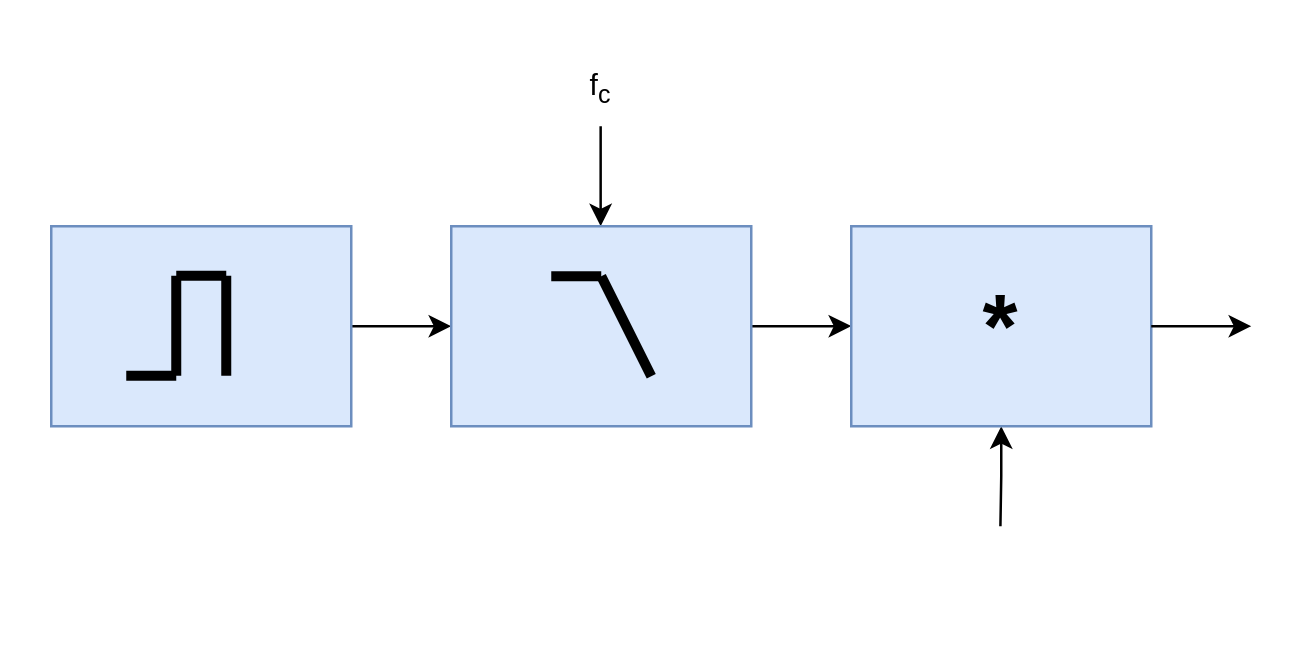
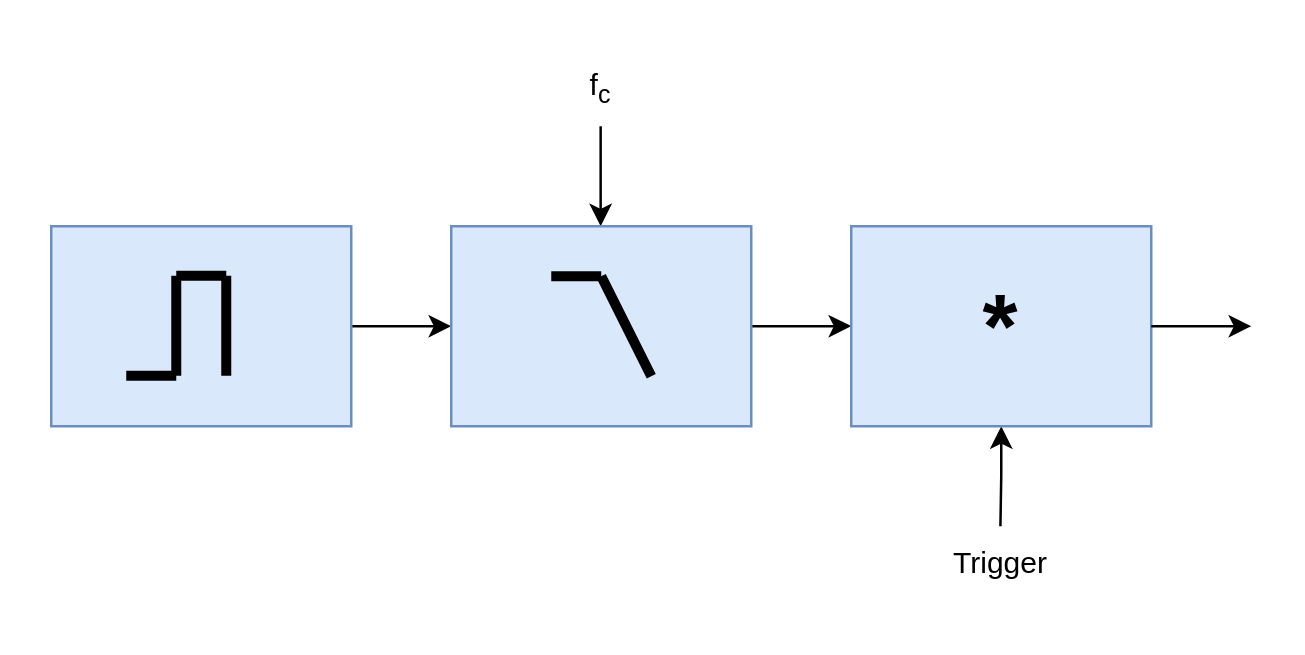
node "Trigger": added
